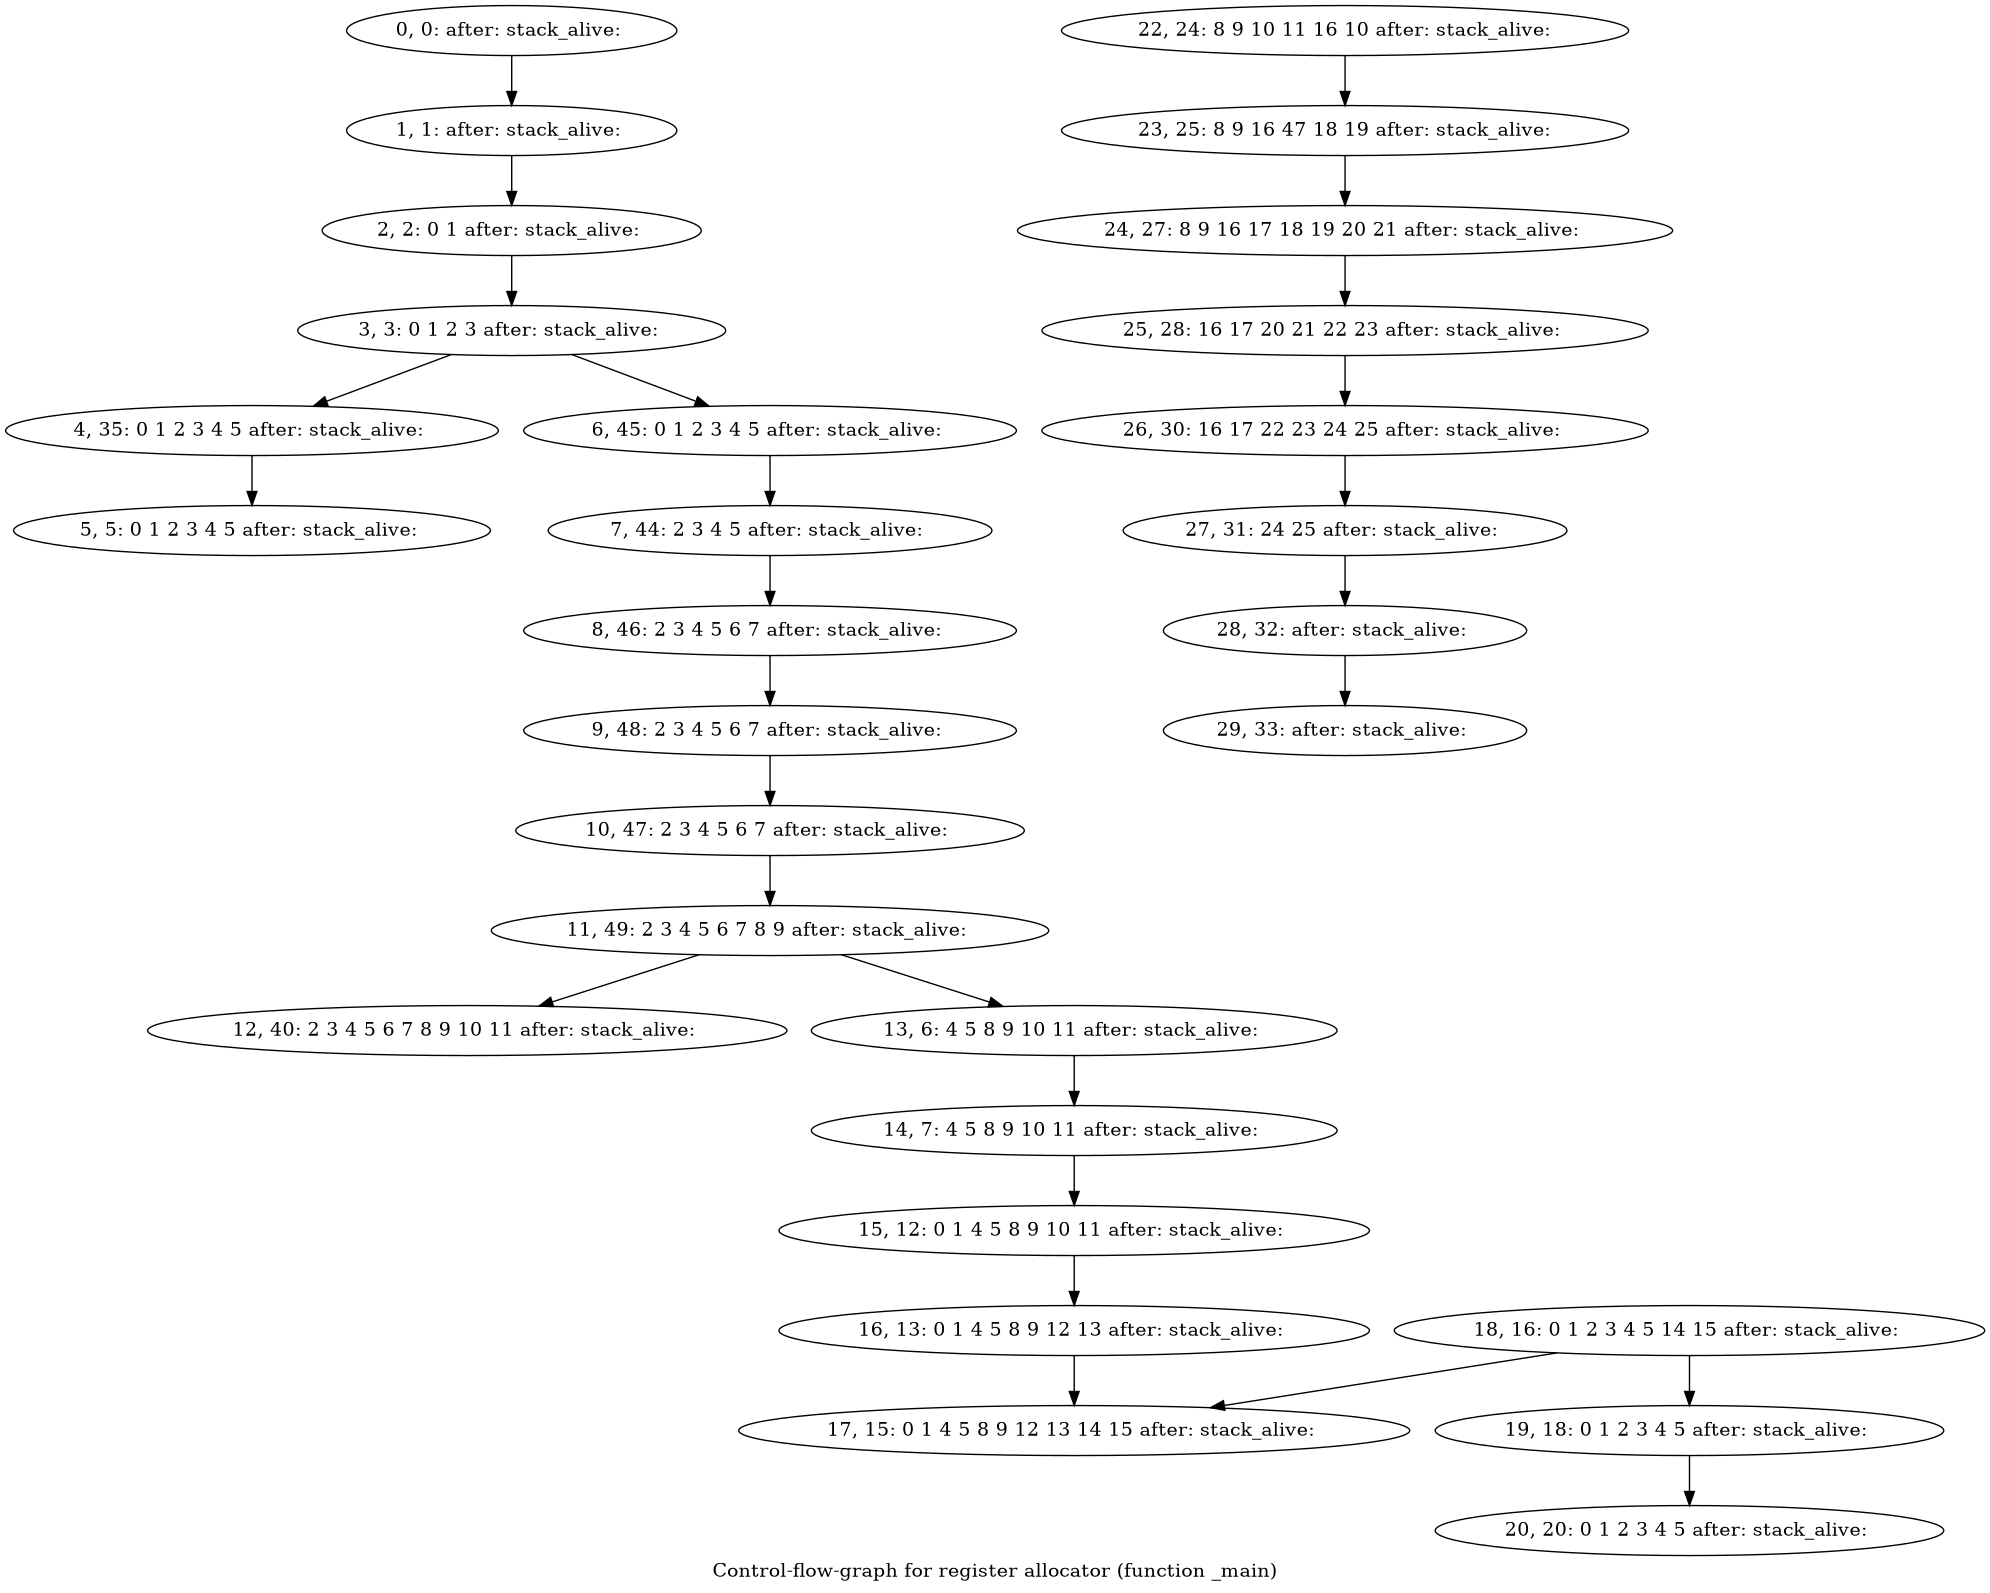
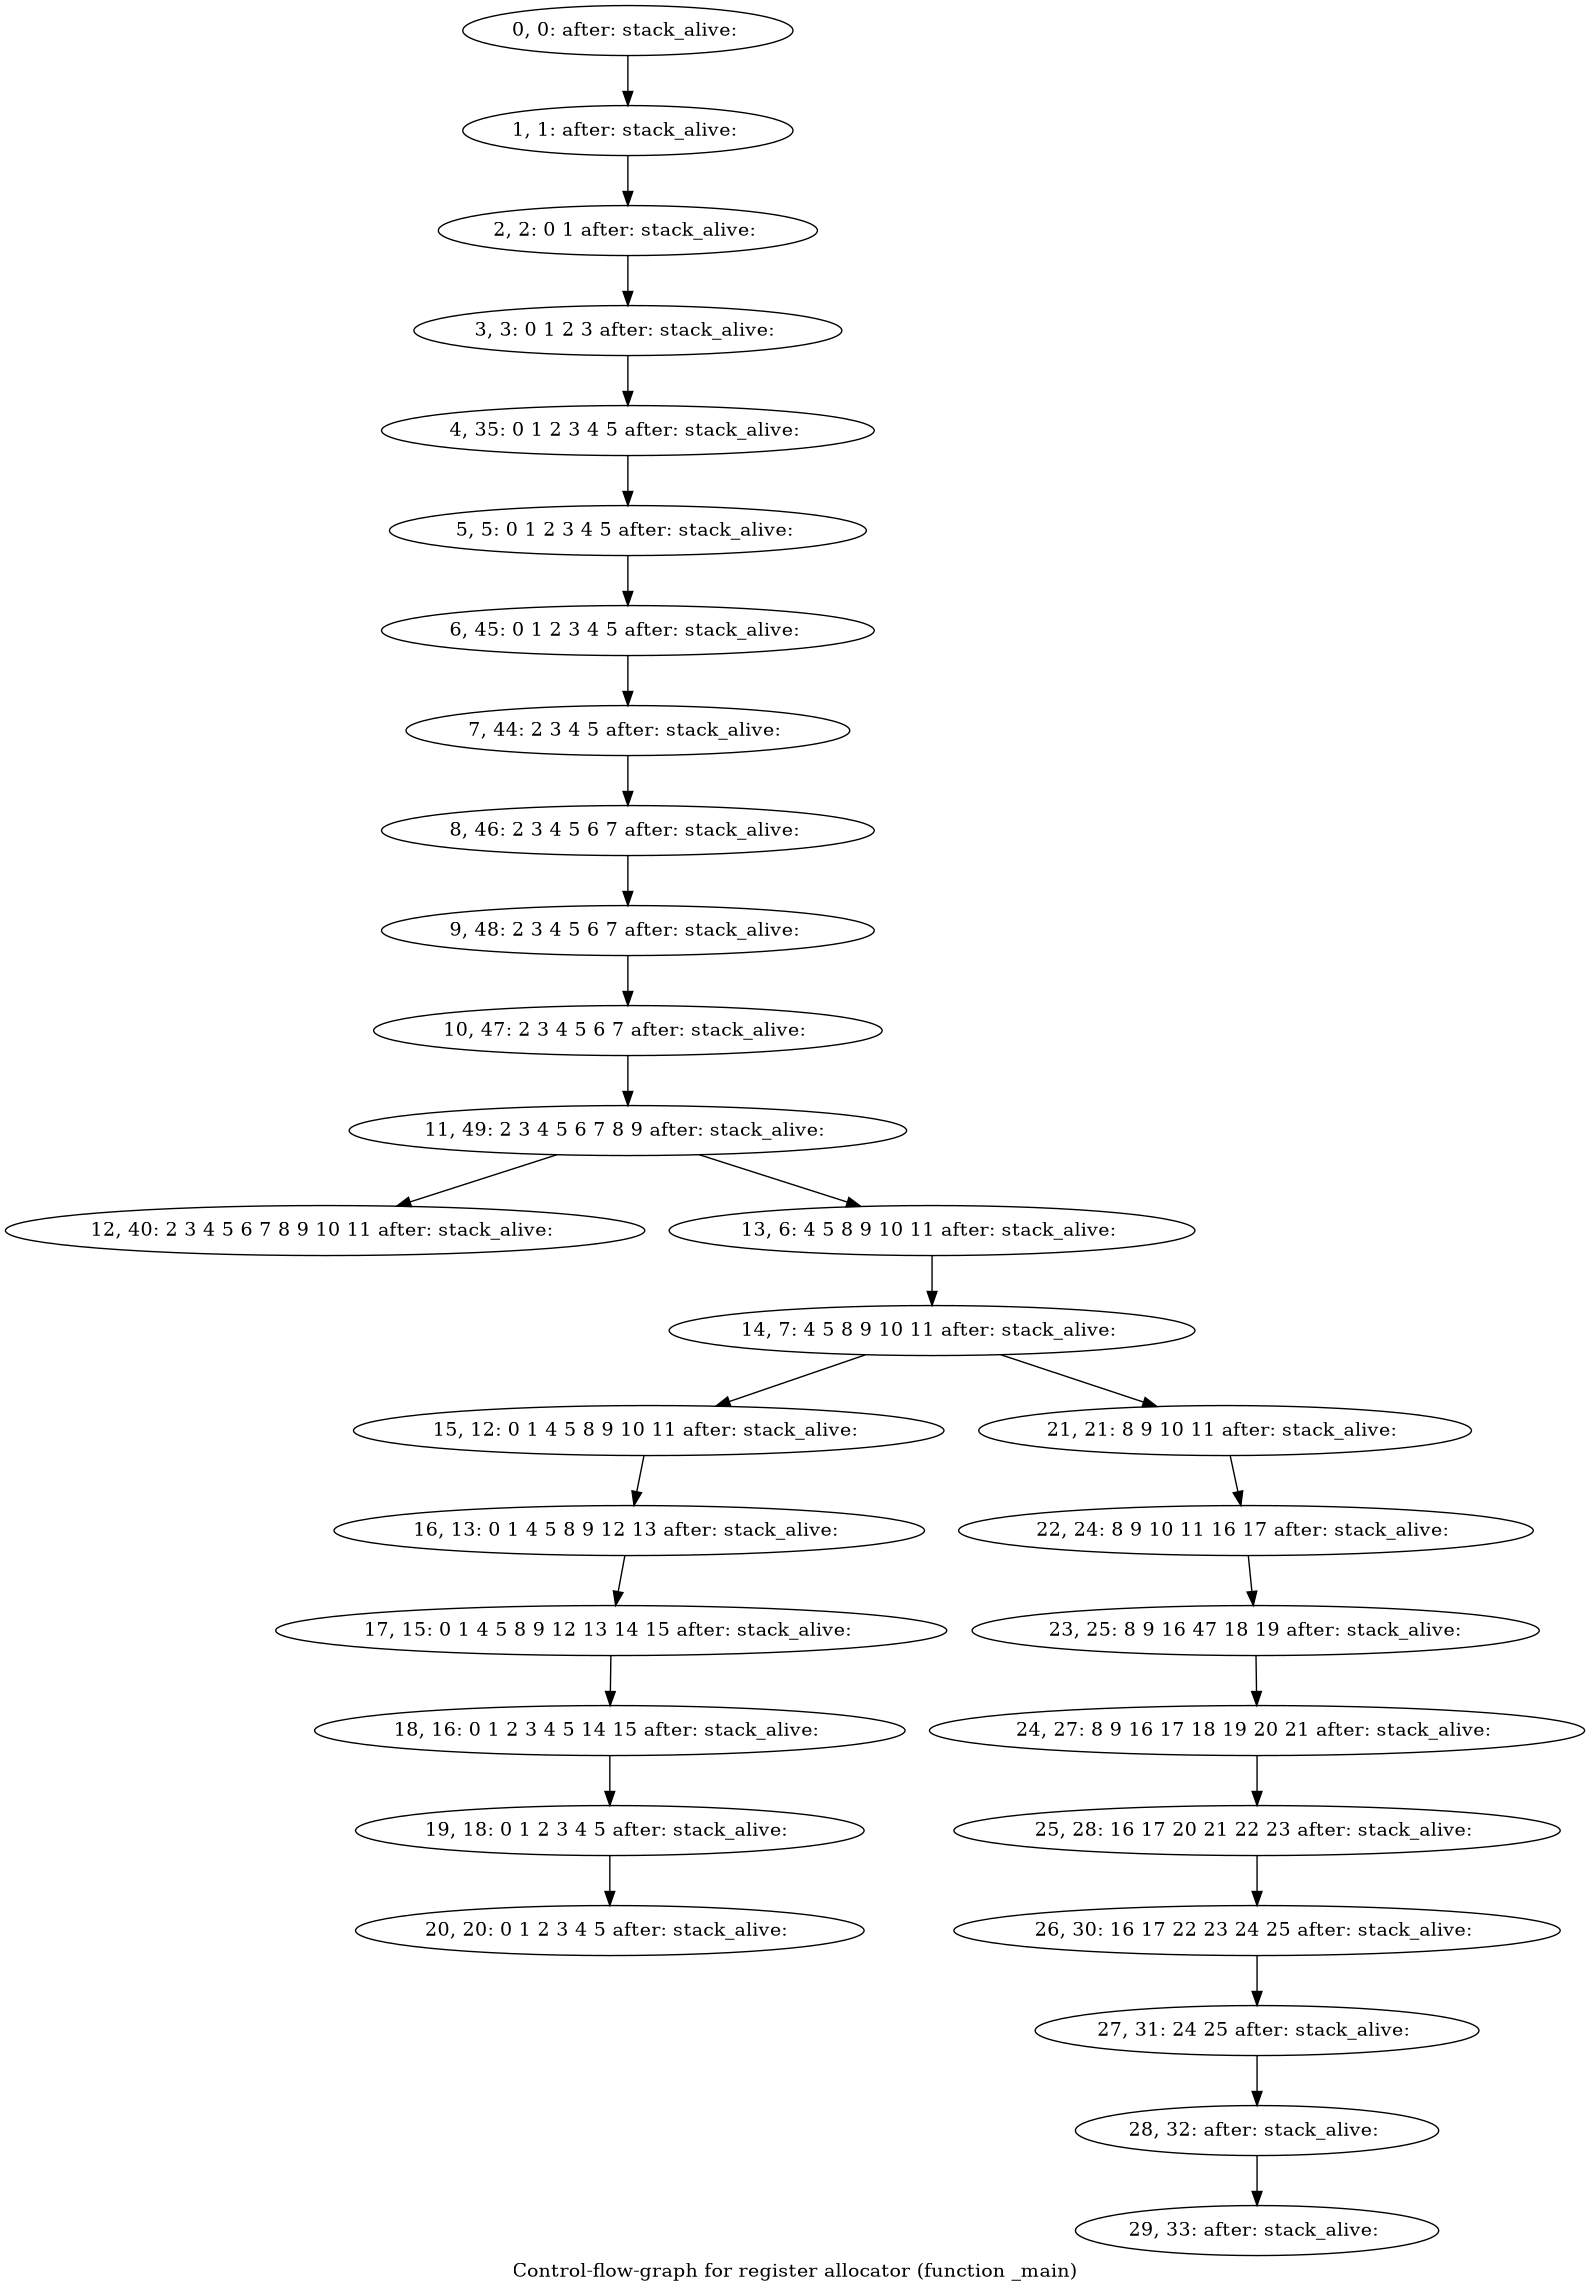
node "22, 24: 8 9 10 11 16 10 after: stack_alive:": label "22, 24: 8 9 10 11 16 10 after: stack_alive:" -> "22, 24: 8 9 10 11 16 17 after: stack_alive:"
edge "3, 3: 0 1 2 3 after: stack_alive:" -> "6, 45: 0 1 2 3 4 5 after: stack_alive:": now "5, 5: 0 1 2 3 4 5 after: stack_alive:" -> "6, 45: 0 1 2 3 4 5 after: stack_alive:"
edge "18, 16: 0 1 2 3 4 5 14 15 after: stack_alive:" -> "17, 15: 0 1 4 5 8 9 12 13 14 15 after: stack_alive:": reversed
node "21, 21: 8 9 10 11 after: stack_alive:": added
